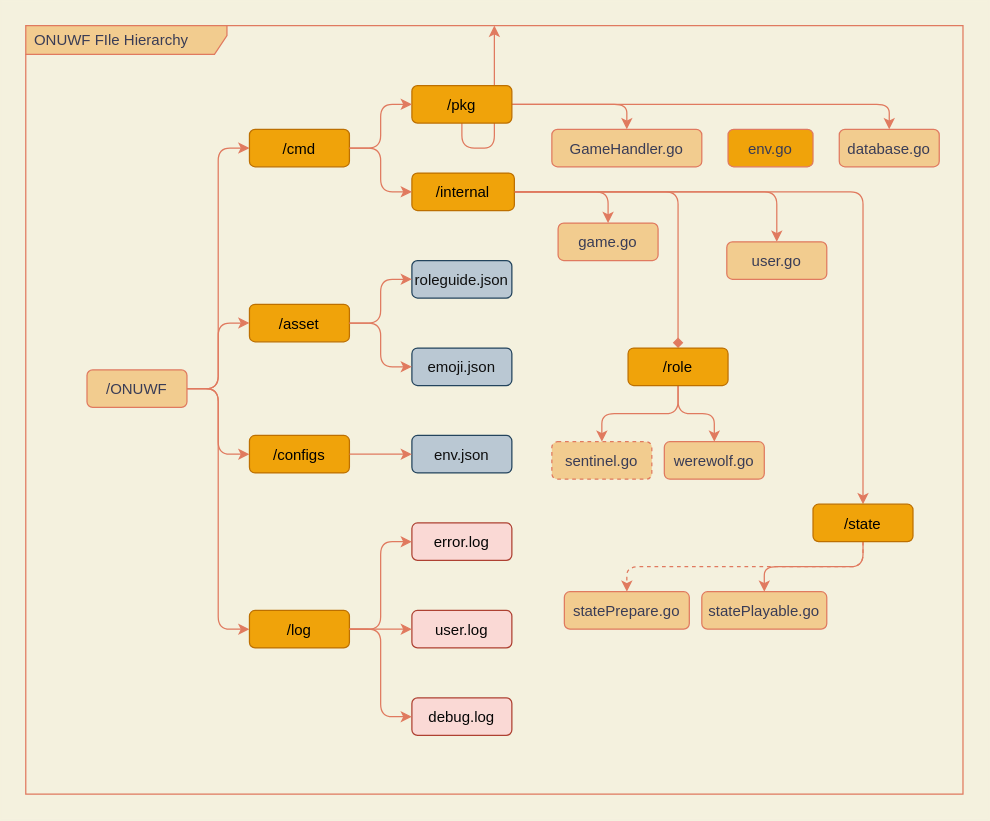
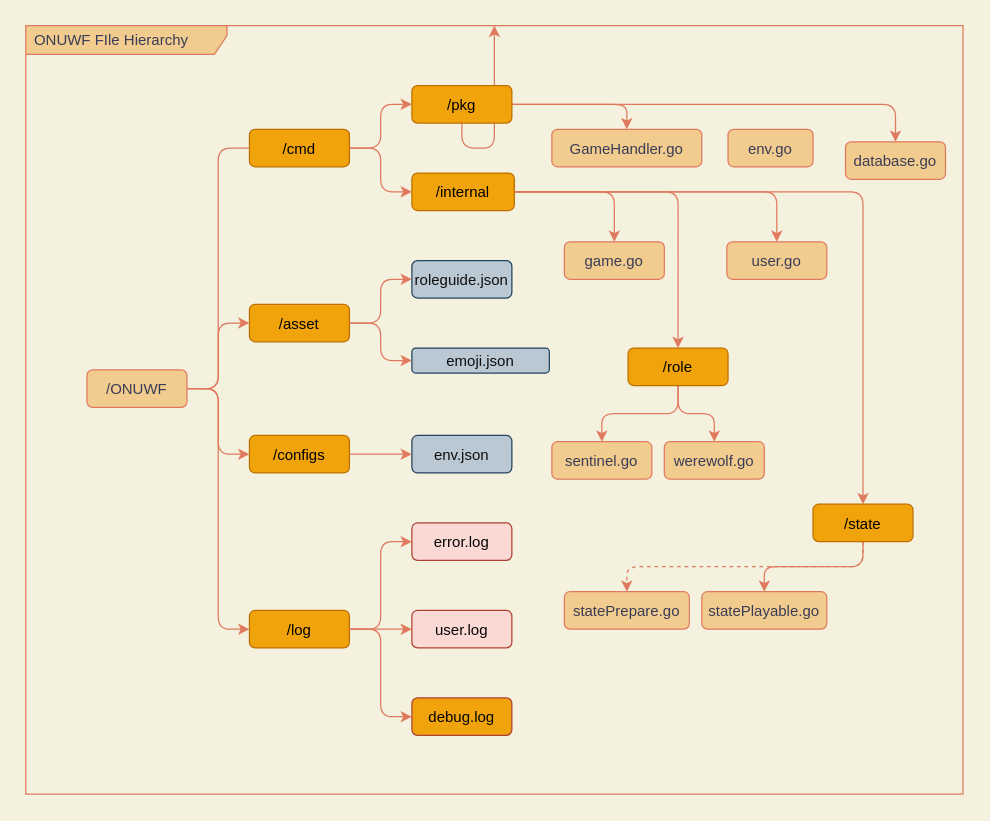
edge "/ONUWF" -> "/cmd": arrowhead classic -> none
node "env.go": fillcolor #f0a30a -> #f2cc8f
node "database.go": moved (889, 148) -> (896, 161)
node "game.go": moved (608, 242) -> (614, 261)
edge "/internal" -> "/role": arrowhead diamond -> classic
node "emoji.json": size 100x38 -> 138x25
node "sentinel.go": style dashed -> solid
node "debug.log": fillcolor #fad9d5 -> #f0a30a
